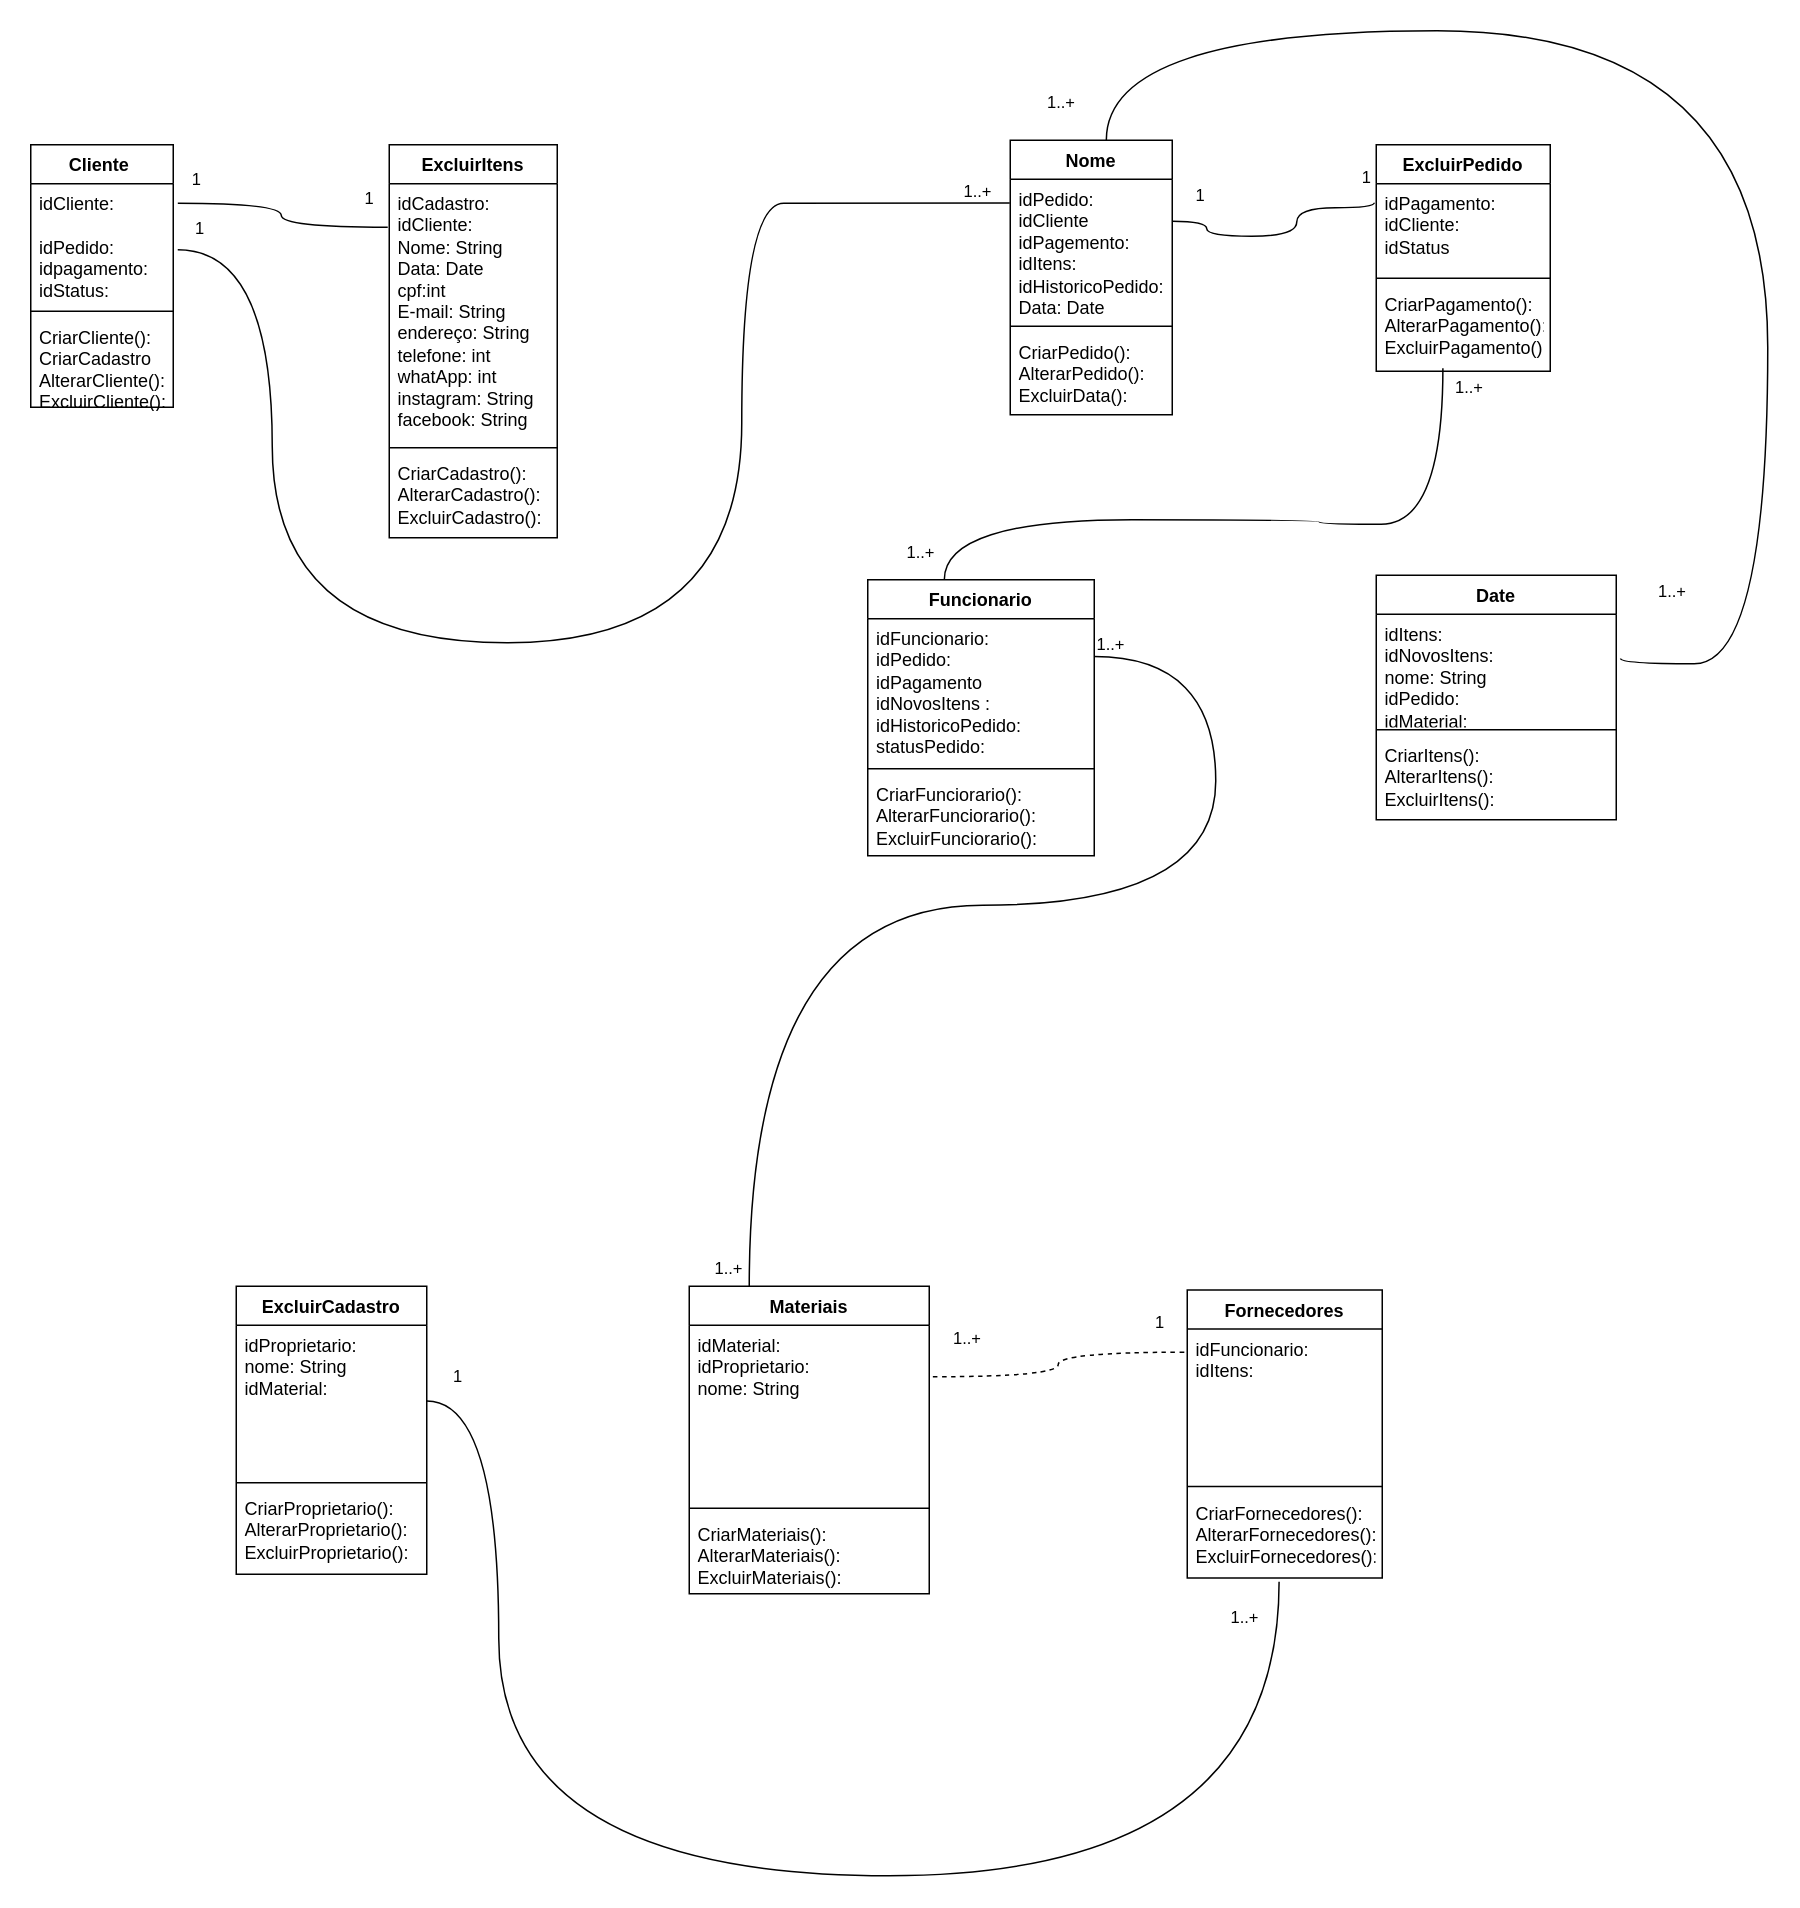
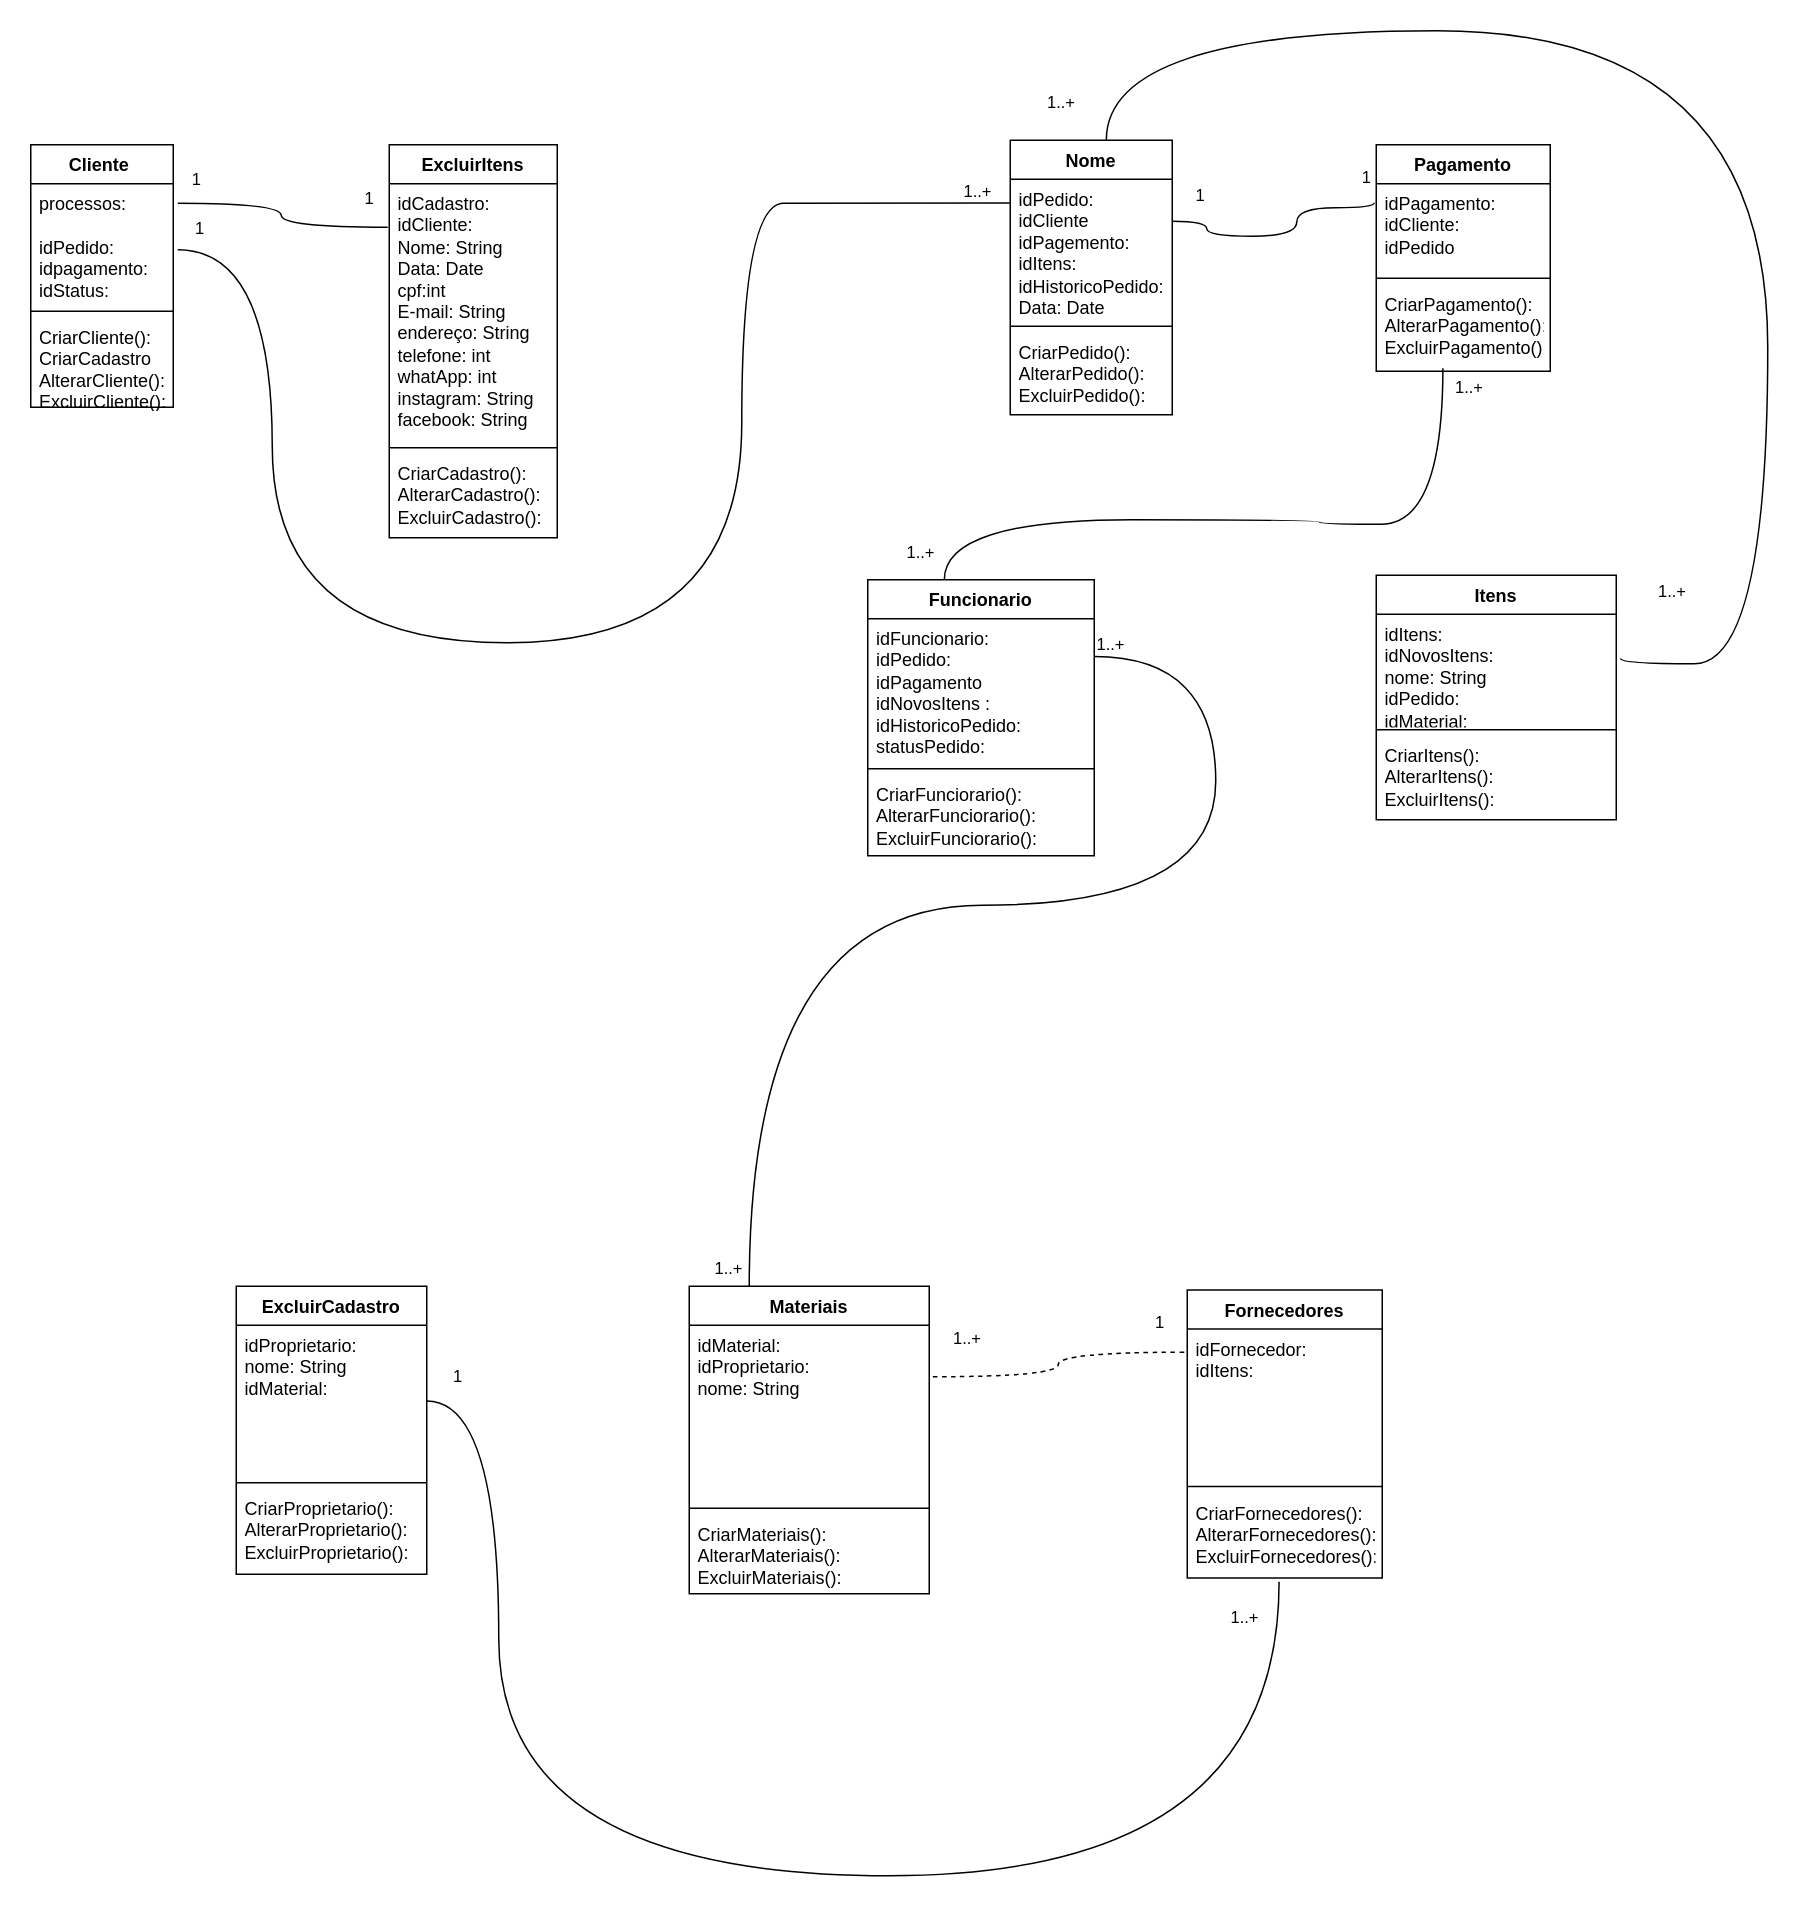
node "ExcluirPedido": label "ExcluirPedido" -> "Pagamento"
node "idPagamento: idCliente: idStatus": label "idPagamento: idCliente: idStatus" -> "idPagamento: idCliente: idPedido"
node "idCliente: idPedido: idpagamento: idStatus:": label "idCliente: idPedido: idpagamento: idStatus:" -> "processos: idPedido: idpagamento: idStatus:"
node "CriarPedido(): AlterarPedido(): ExcluirData():": label "CriarPedido(): AlterarPedido(): ExcluirData():" -> "CriarPedido(): AlterarPedido(): ExcluirPedido():"
node "Date": label "Date" -> "Itens"
node "idFuncionario: idItens:": label "idFuncionario: idItens:" -> "idFornecedor: idItens:"
